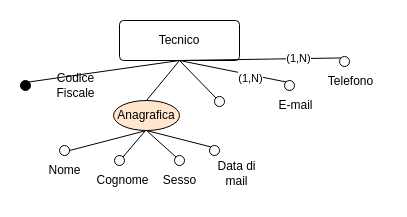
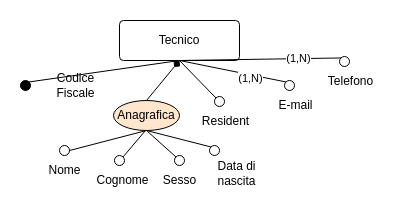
edge "Tecnico" -- "Anagrafica": arrowhead none -> diamond
node "Resident": added
node "Data di mail": label "Data di mail" -> "Data di nascita"
